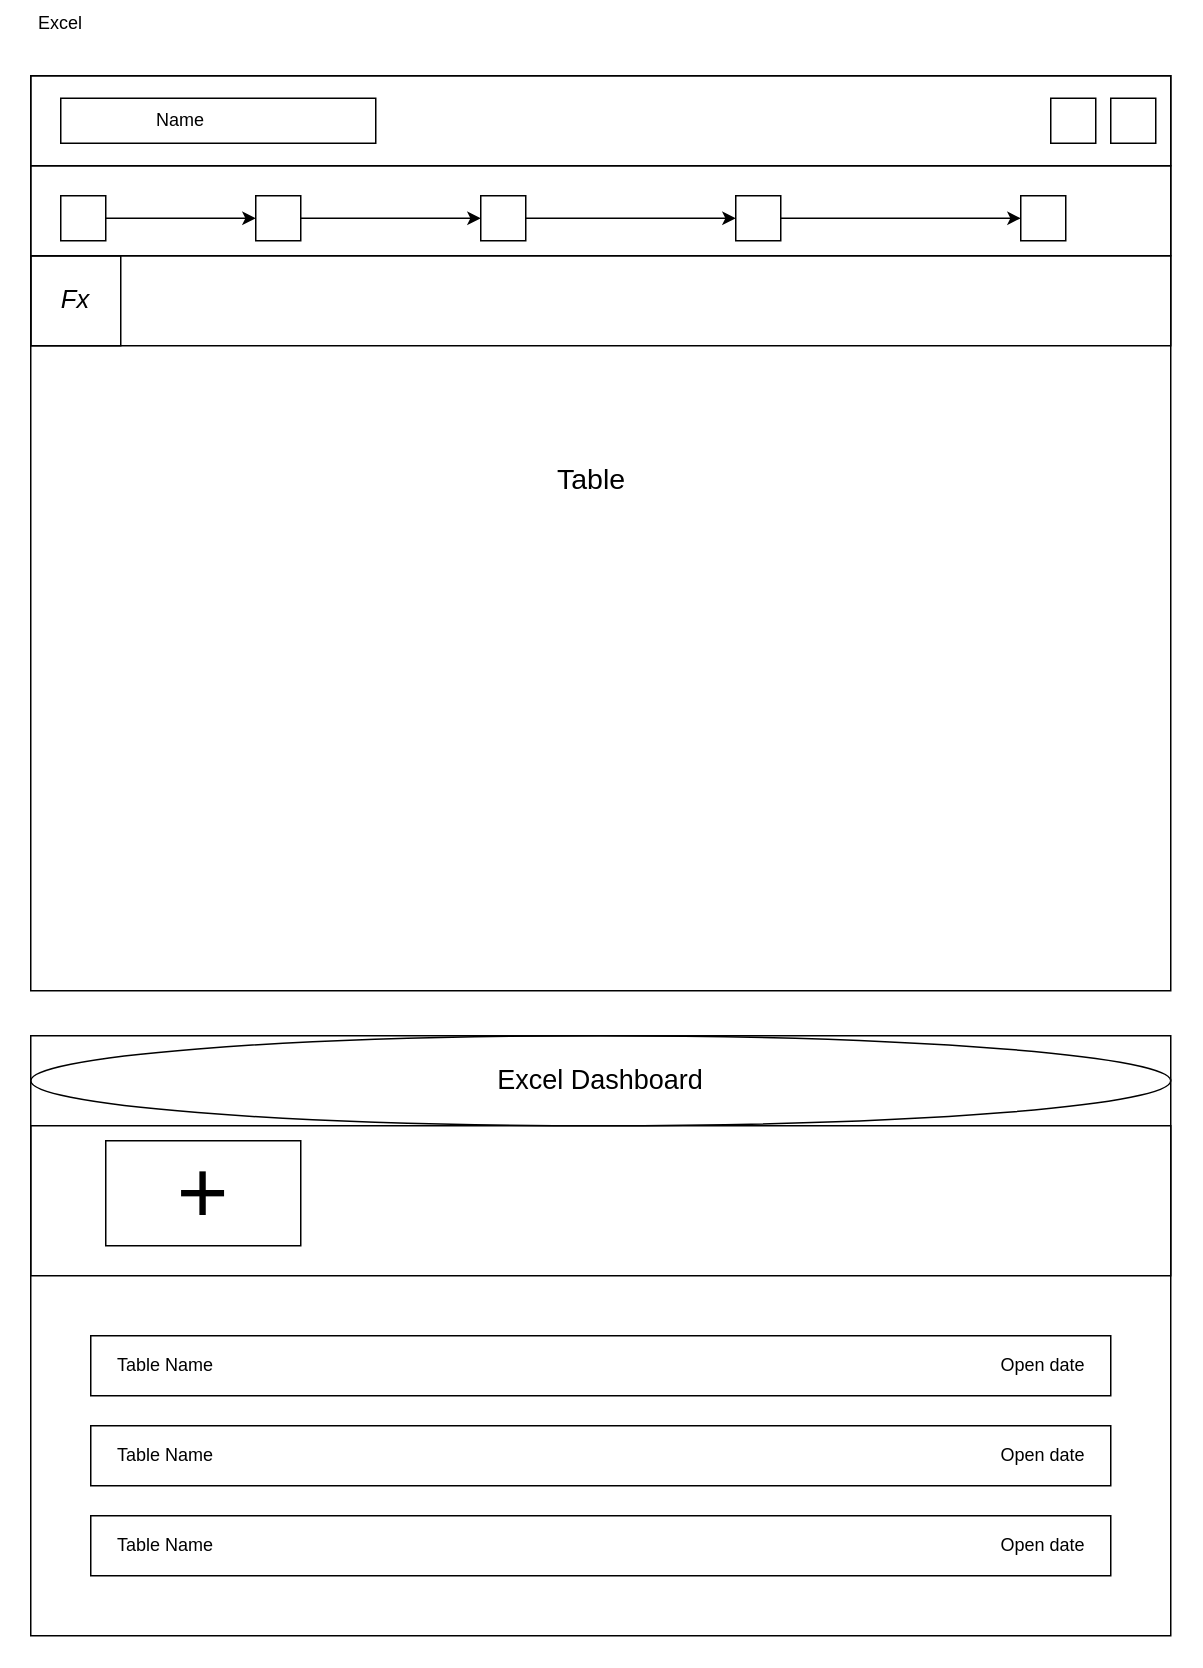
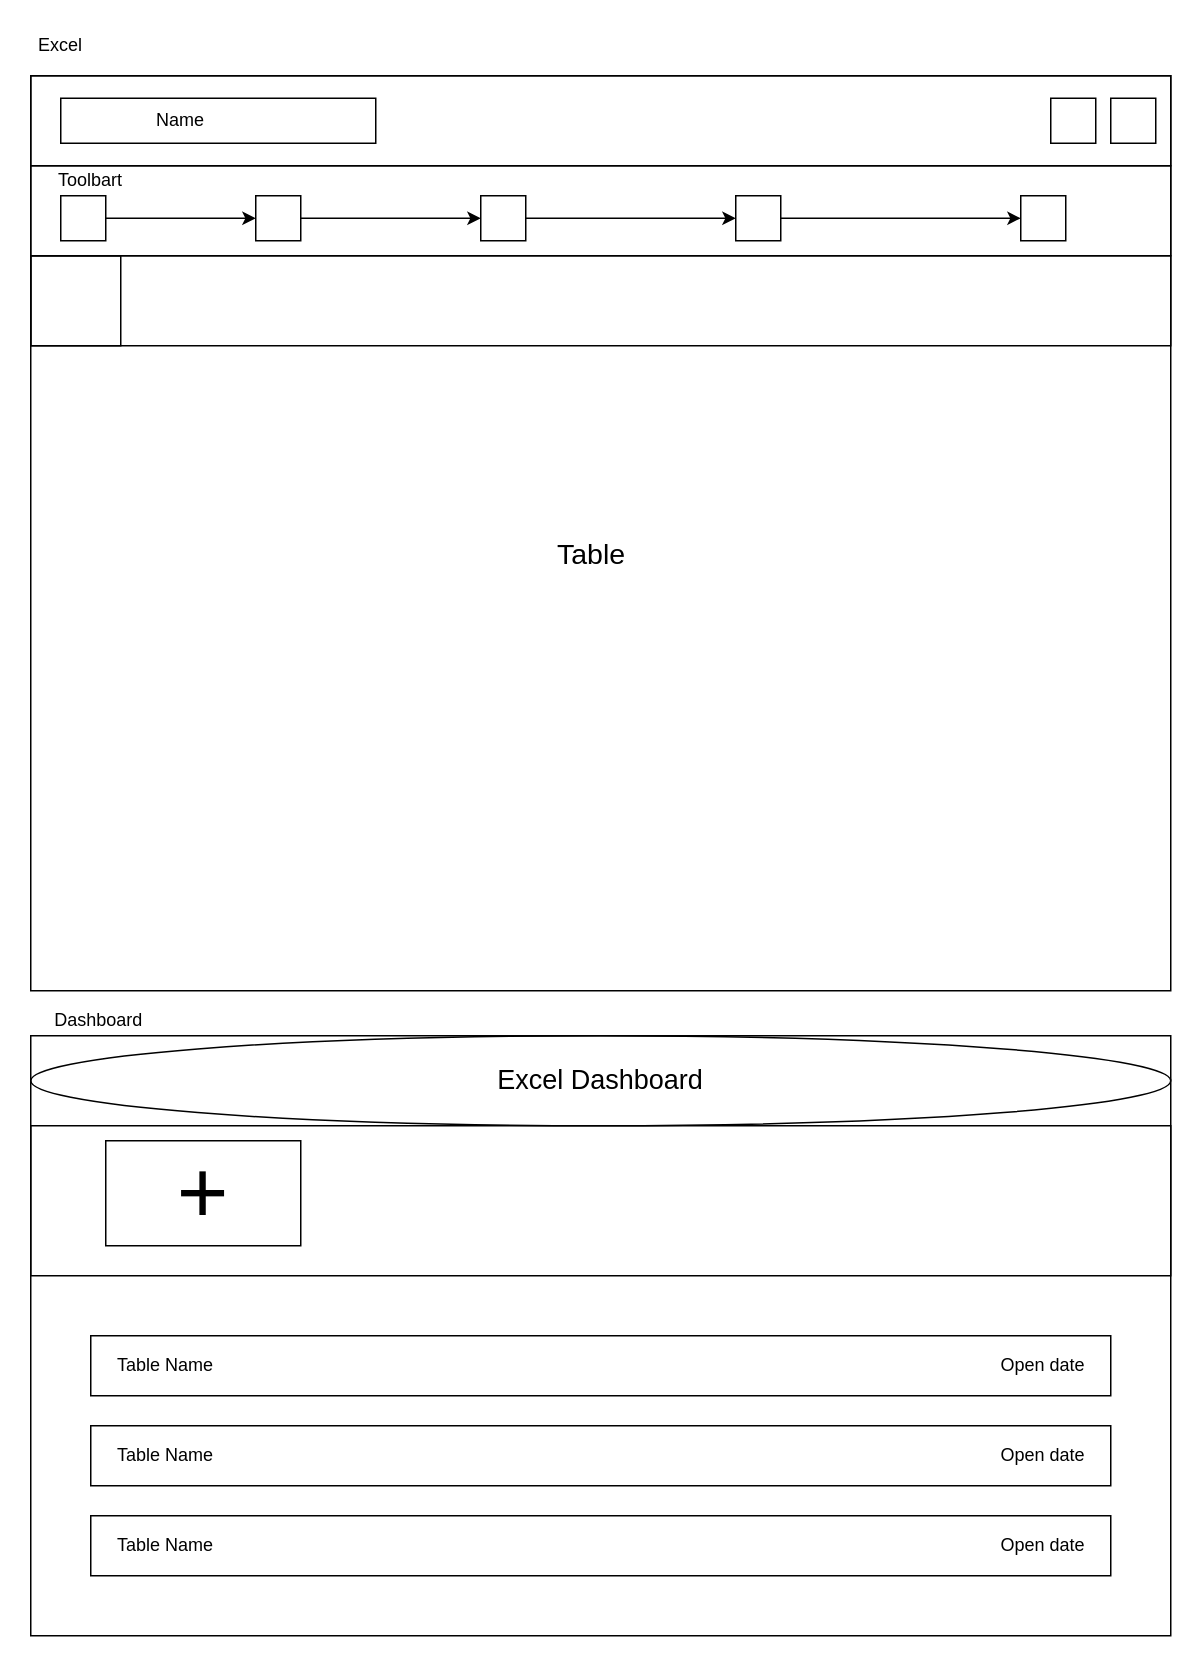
node "Excel": moved (61, 23) -> (61, 46)
node "Toolbart": added
node "Fx": removed
node "Table": moved (592, 481) -> (592, 556)
node "Dashboard": added
